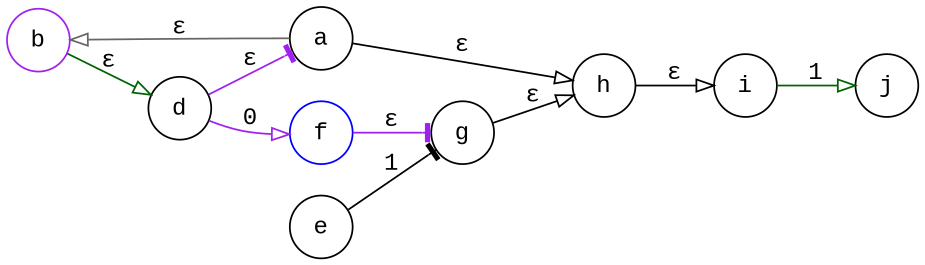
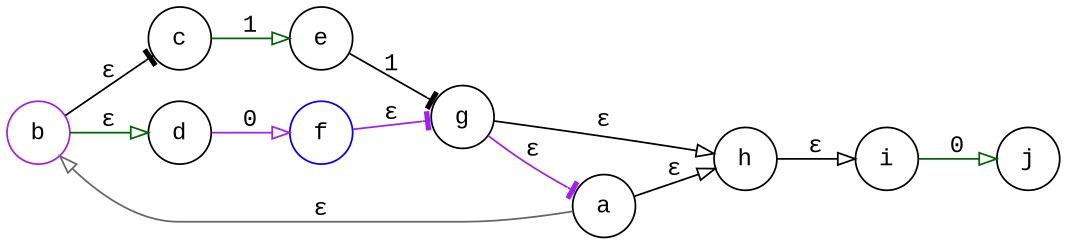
node "c": added
edge "i" -> "j": label "1" -> "0"
edge "d" -> "a": now "g" -> "a"
